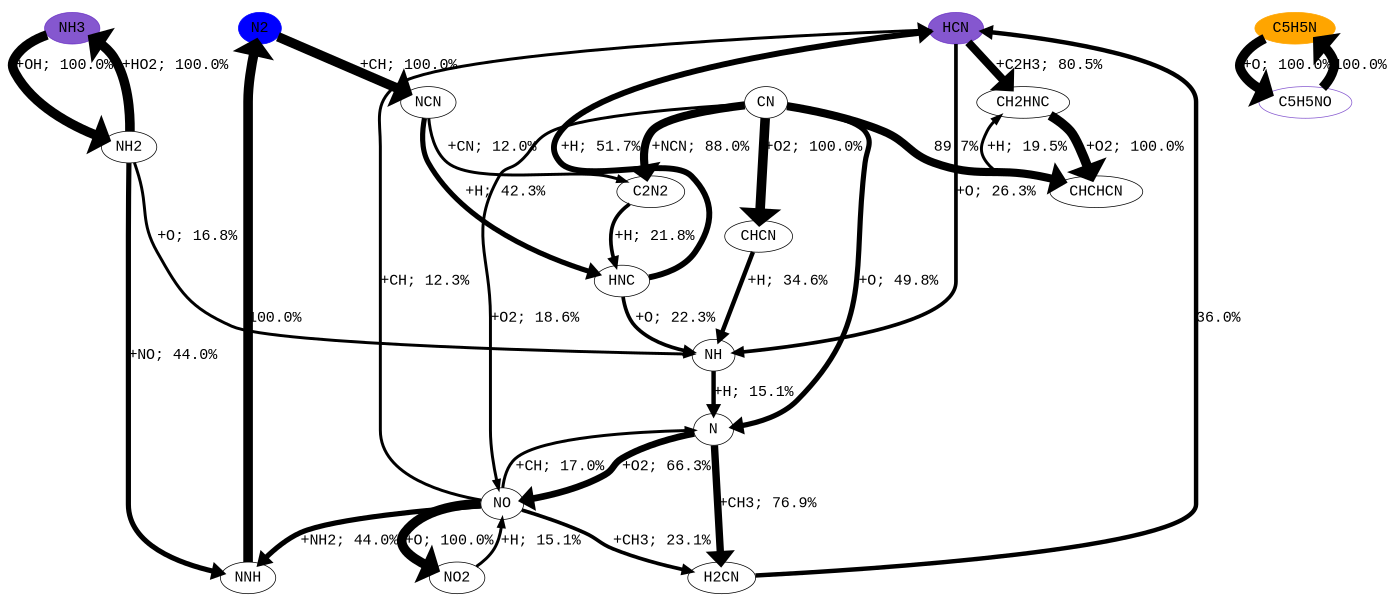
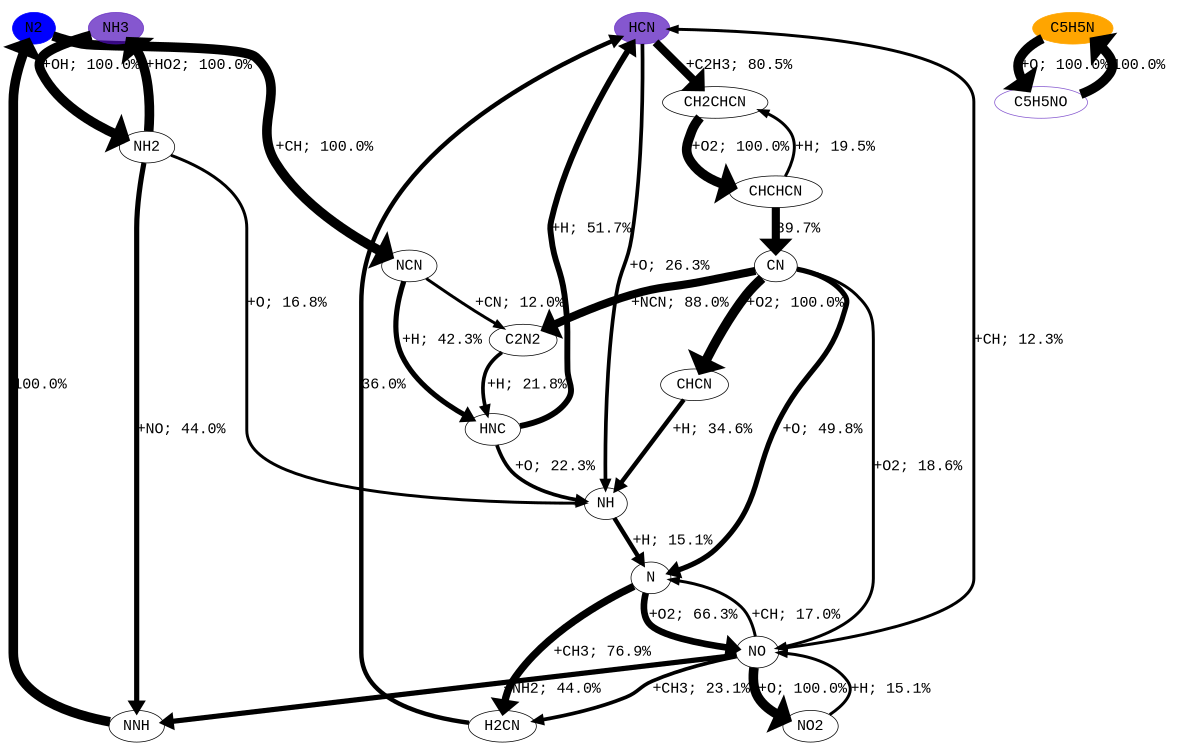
node "CH2HNC": label "CH2HNC" -> "CH2CHCN"
edge "CN" -> "CHCHCN": reversed
